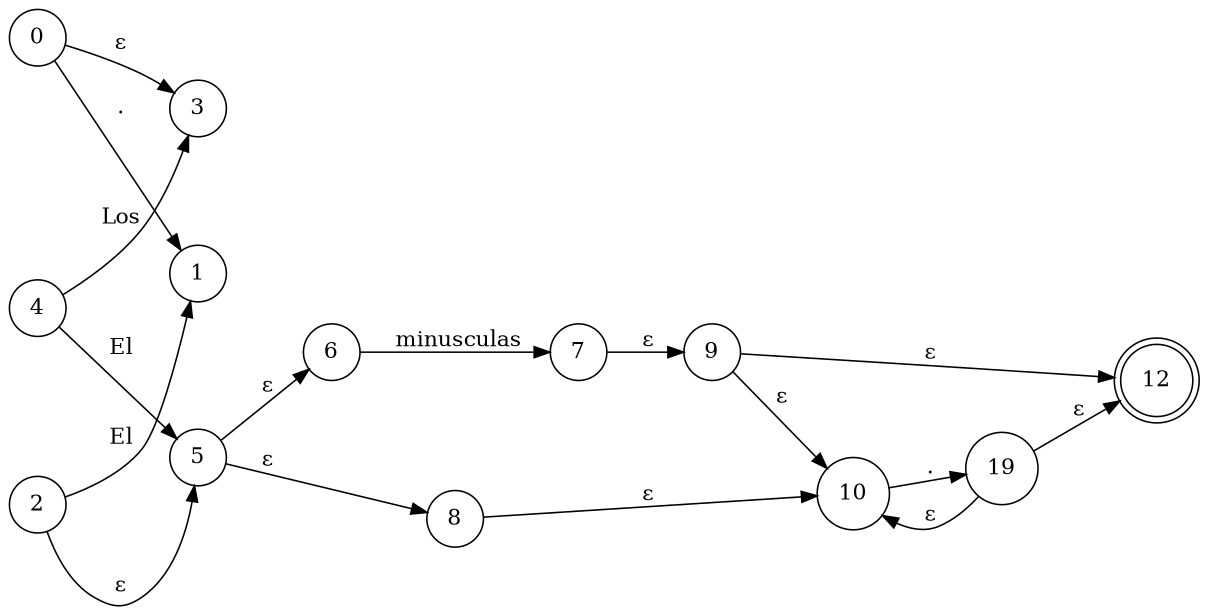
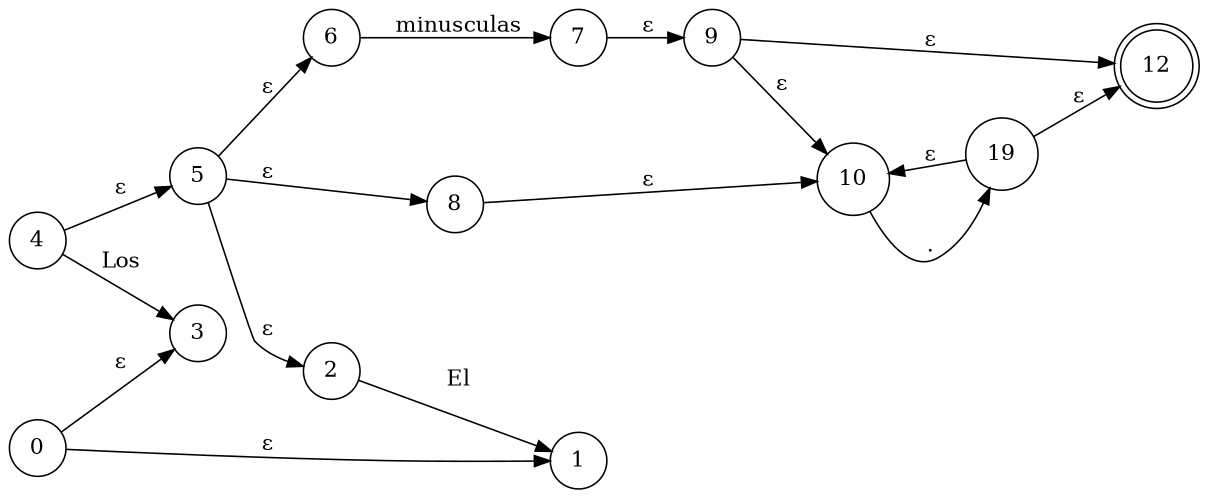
edge "0" -> "1": label " ." -> " ε"
edge "4" -> "5": label " El" -> " ε"
edge "2" -> "5": reversed
